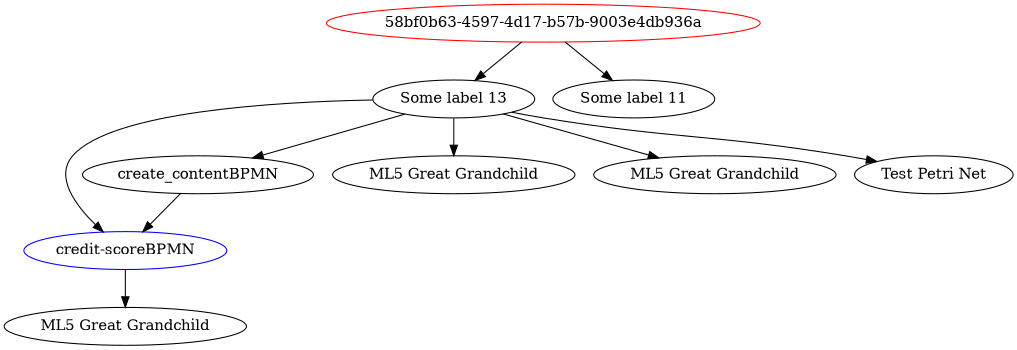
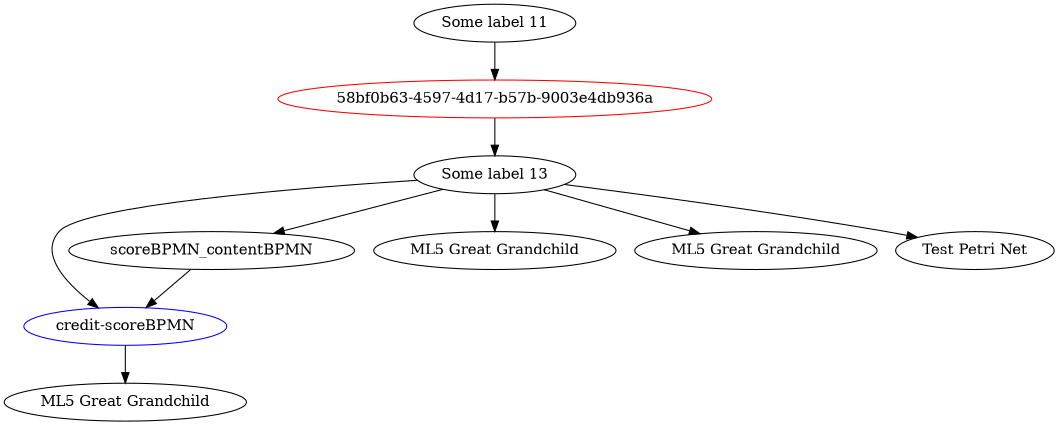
edge "58bf0b63-4597-4d17-b57b-9003e4db936a" -> "Some label 11": reversed
node "create_contentBPMN": label "create_contentBPMN" -> "scoreBPMN_contentBPMN"
